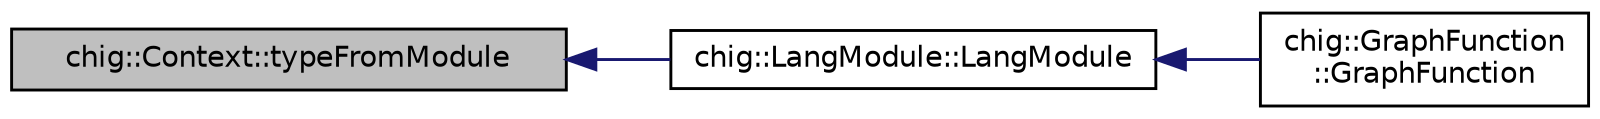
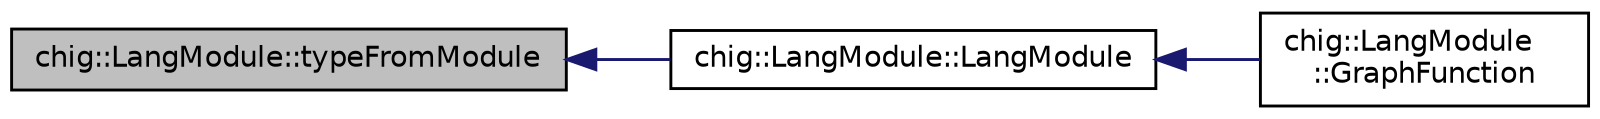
node "chig::Context::typeFromModule": label "chig::Context::typeFromModule" -> "chig::LangModule::typeFromModule"
node "chig::GraphFunction ::GraphFunction": label "chig::GraphFunction ::GraphFunction" -> "chig::LangModule ::GraphFunction"
